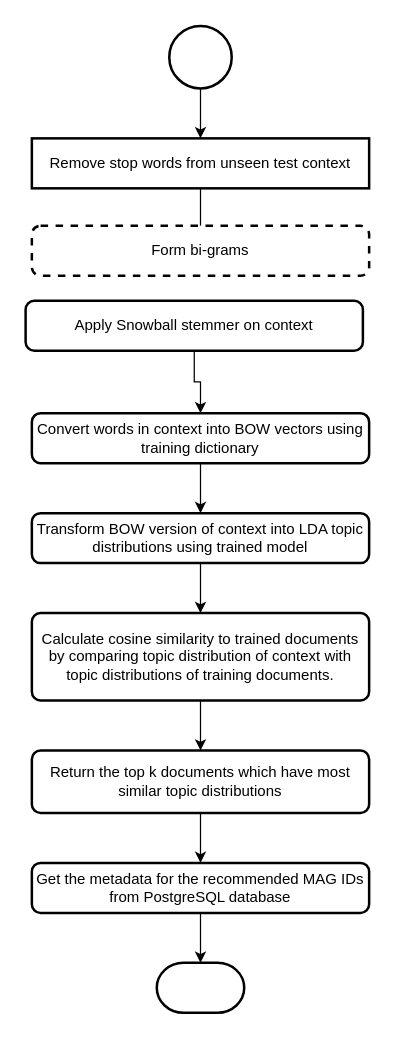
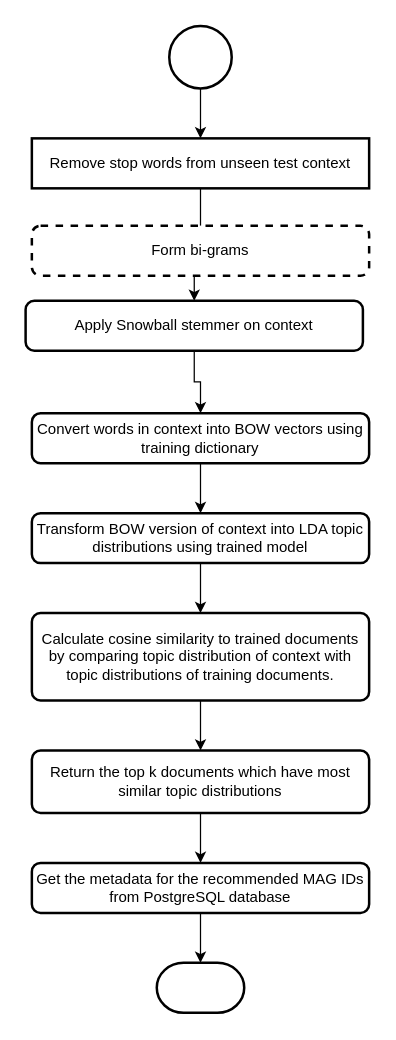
edge "Form bi-grams" -> "Apply Snowball stemmer on context": added
